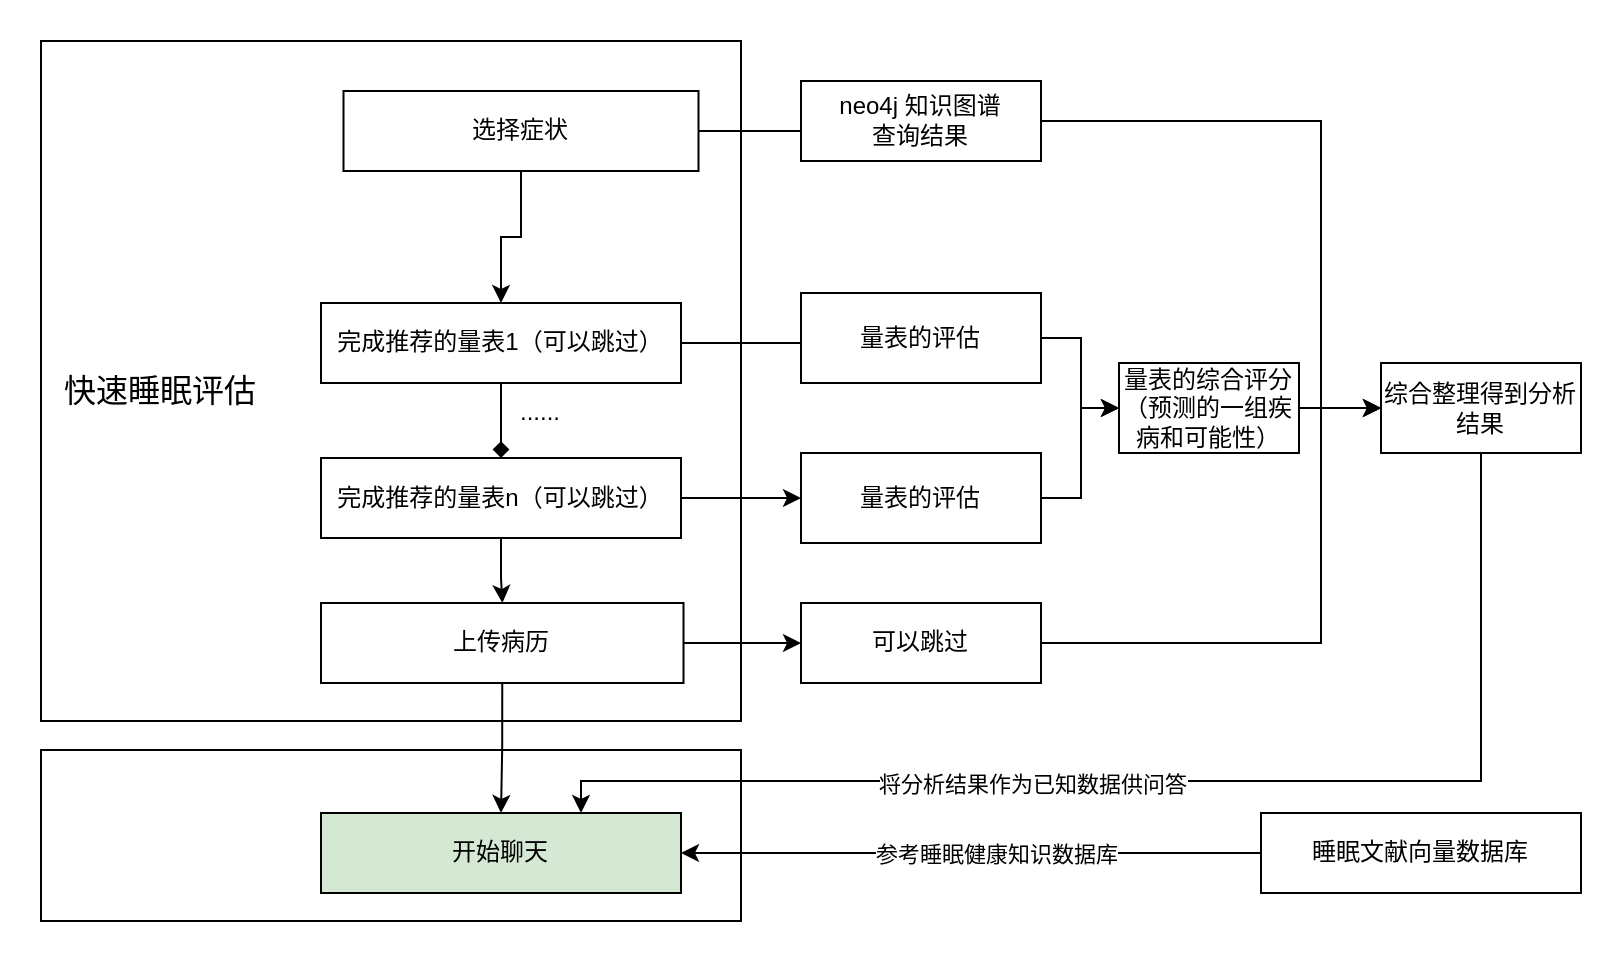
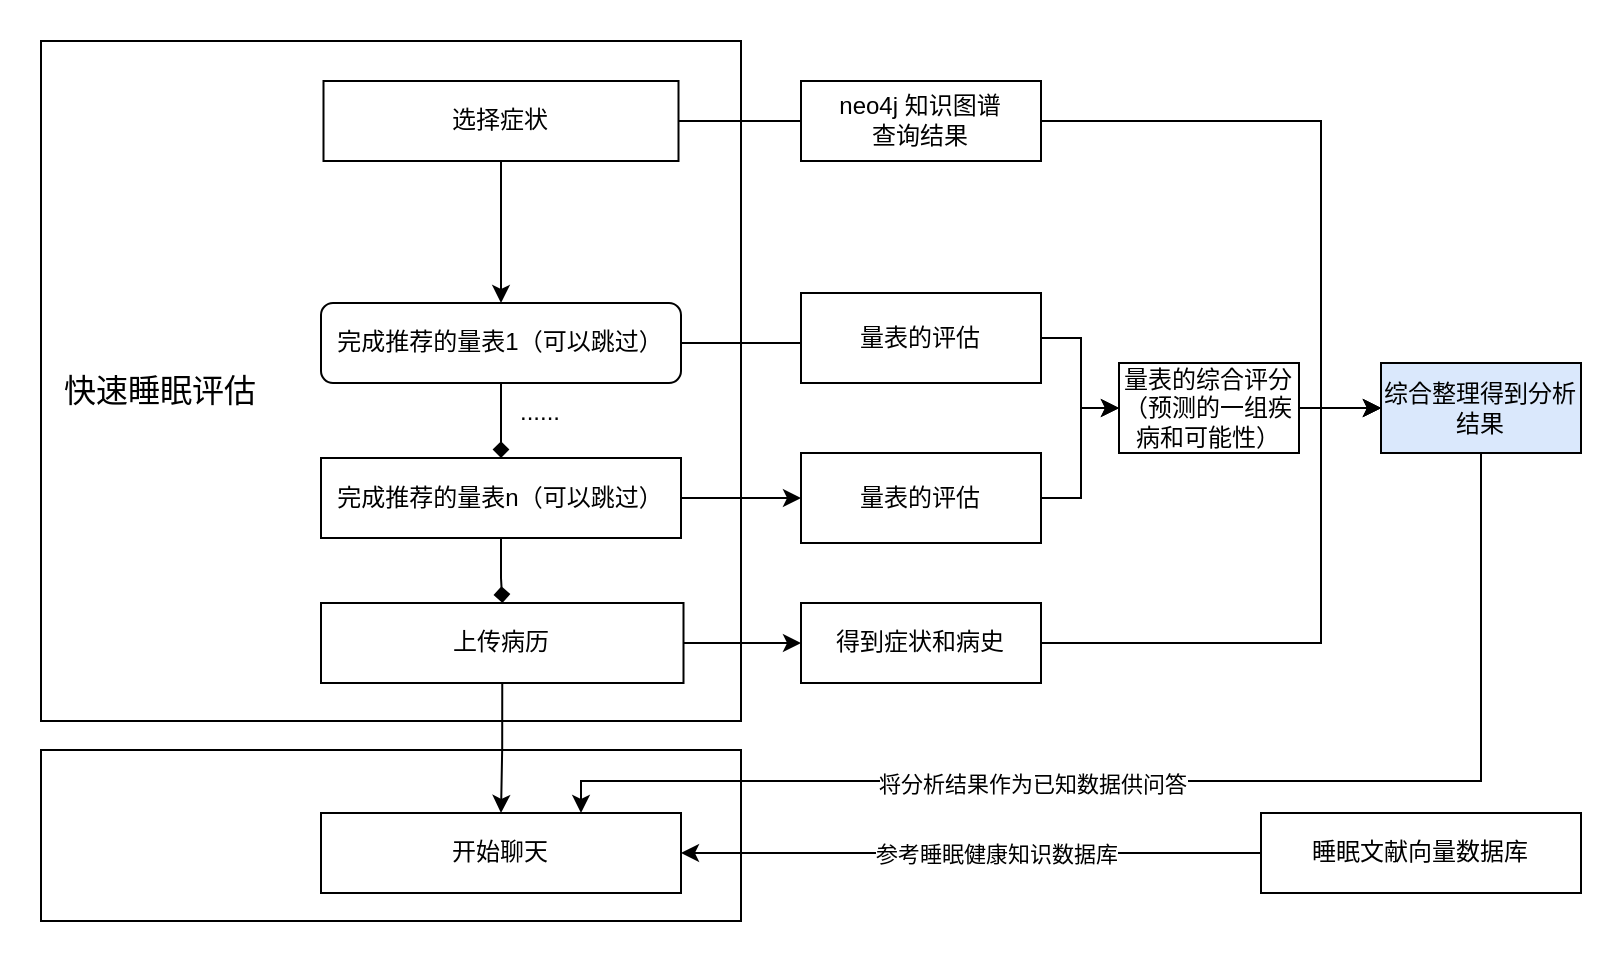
node "选择症状": moved (521, 131) -> (501, 121)
node "完成推荐的量表1（可以跳过）": shape rectangle -> rounded rectangle
node "综合整理得到分析结果": fillcolor #ffffff -> #dae8fc
edge "完成推荐的量表n（可以跳过）" -> "上传病历": arrowhead classic -> diamond
node "可以跳过": label "可以跳过" -> "得到症状和病史"
node "开始聊天": fillcolor #d5e8d4 -> #ffffff
